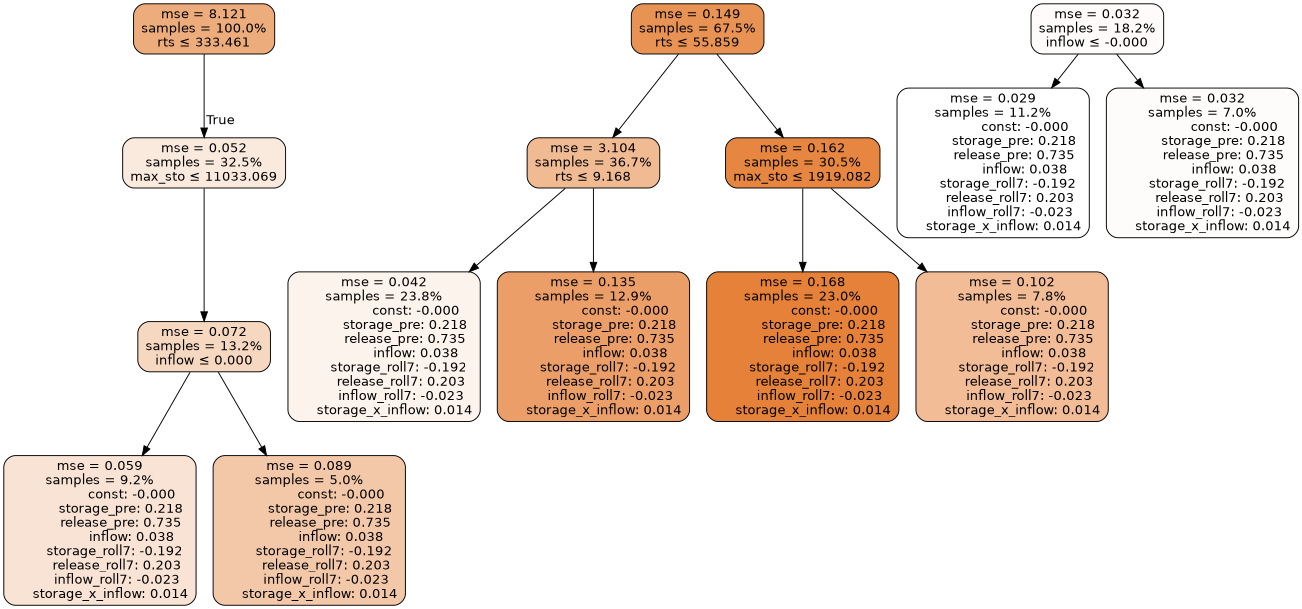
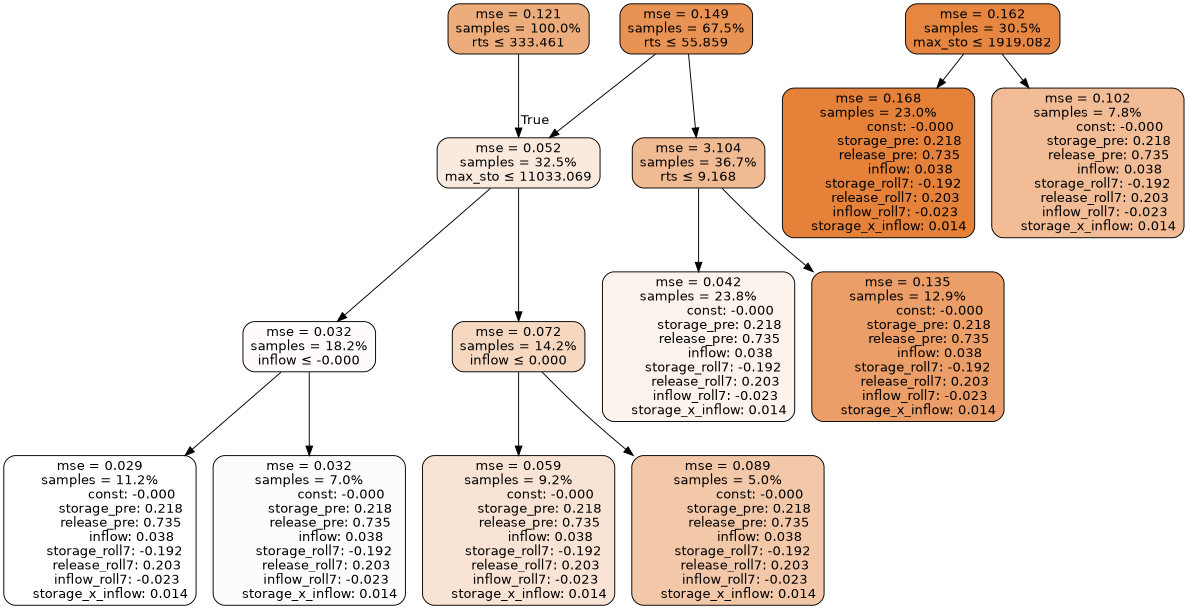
node "mse = 8.121 samples = 100.0% rts ≤ 333.461": label "mse = 8.121 samples = 100.0% rts ≤ 333.461" -> "mse = 0.121 samples = 100.0% rts ≤ 333.461"
edge "mse = 0.149 samples = 67.5% rts ≤ 55.859" -> "mse = 0.162 samples = 30.5% max_sto ≤ 1919.082": now "mse = 0.149 samples = 67.5% rts ≤ 55.859" -> "mse = 0.052 samples = 32.5% max_sto ≤ 11033.069"
edge "mse = 0.052 samples = 32.5% max_sto ≤ 11033.069" -> "mse = 0.032 samples = 18.2% inflow ≤ -0.000": added
node "mse = 0.072 samples = 13.2% inflow ≤ 0.000": label "mse = 0.072 samples = 13.2% inflow ≤ 0.000" -> "mse = 0.072 samples = 14.2% inflow ≤ 0.000"
